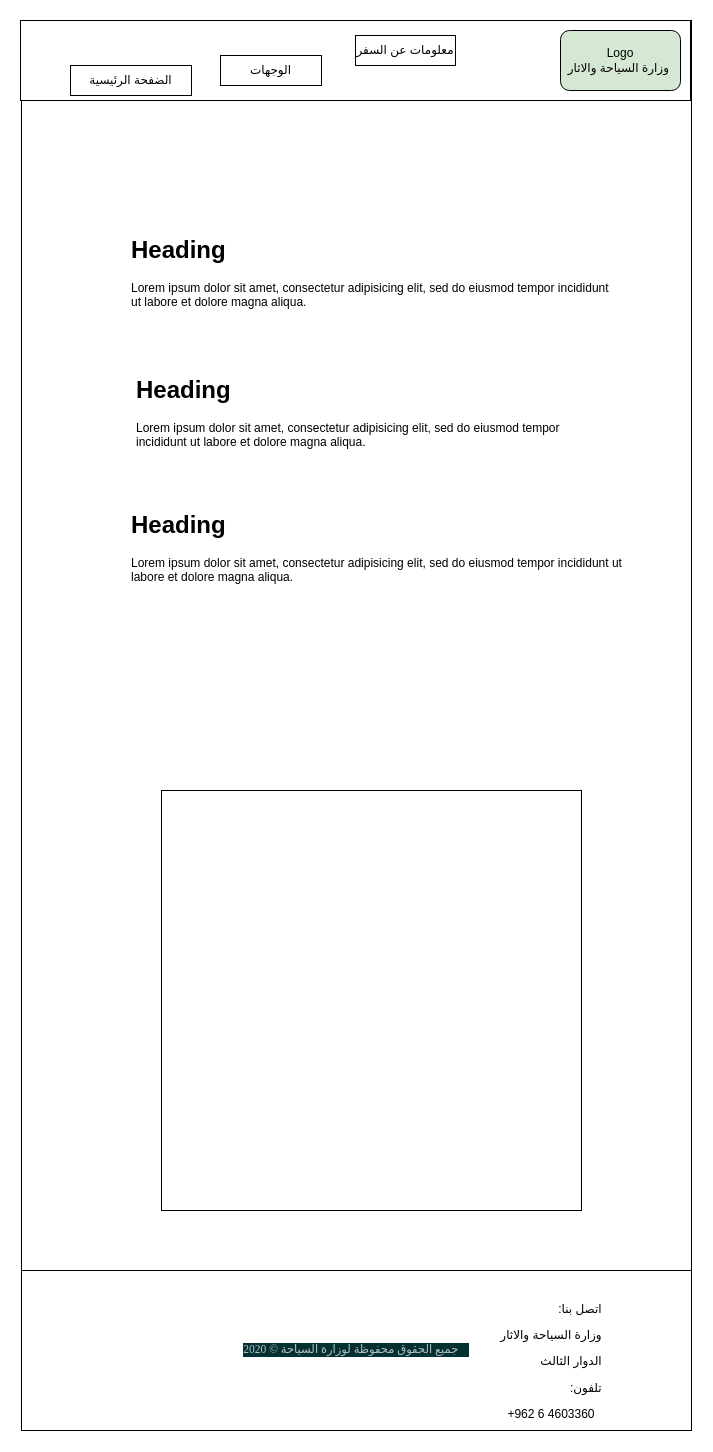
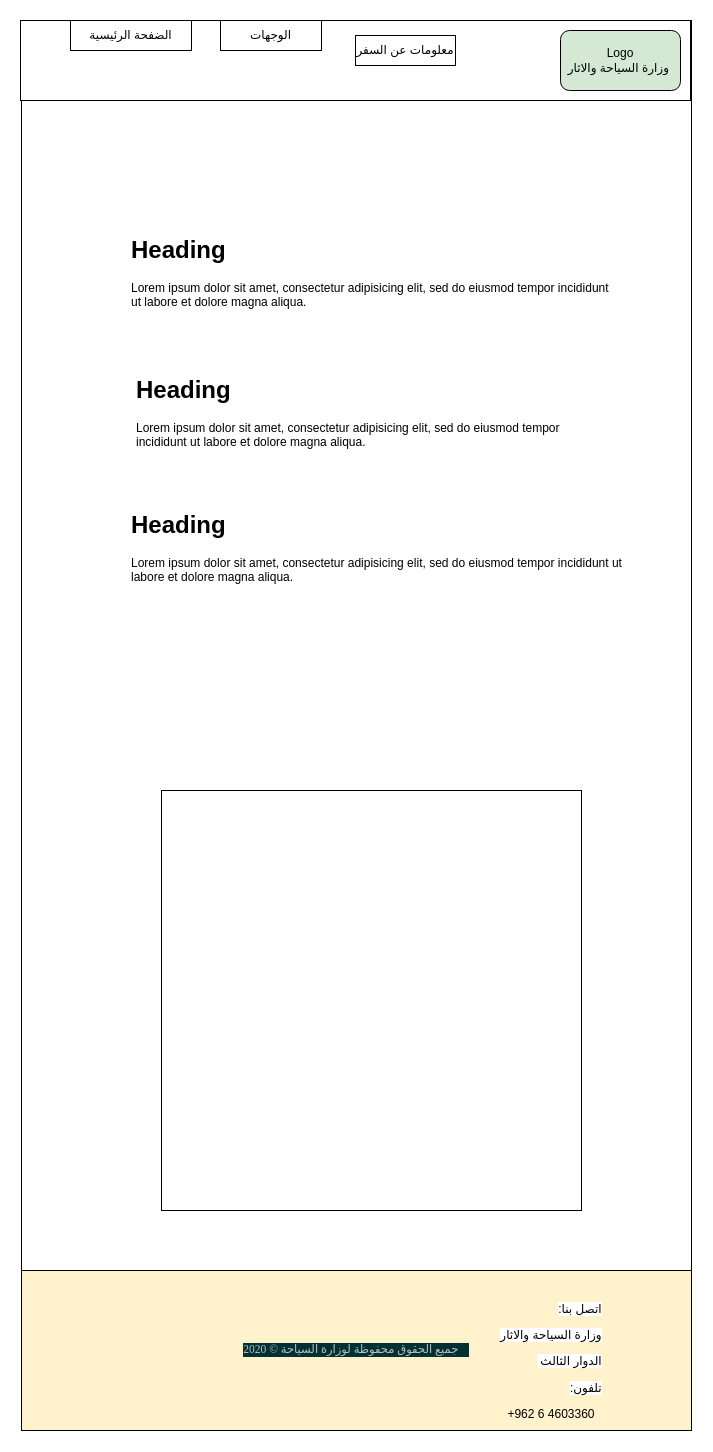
node "الوجهات": moved (271, 71) -> (271, 36)
node "الضفحة الرئيسية": moved (131, 81) -> (131, 36)
node "جميع الحقوق محفوظة لوزارة السياحة © 2020": fillcolor #ffffff -> #fff2cc
